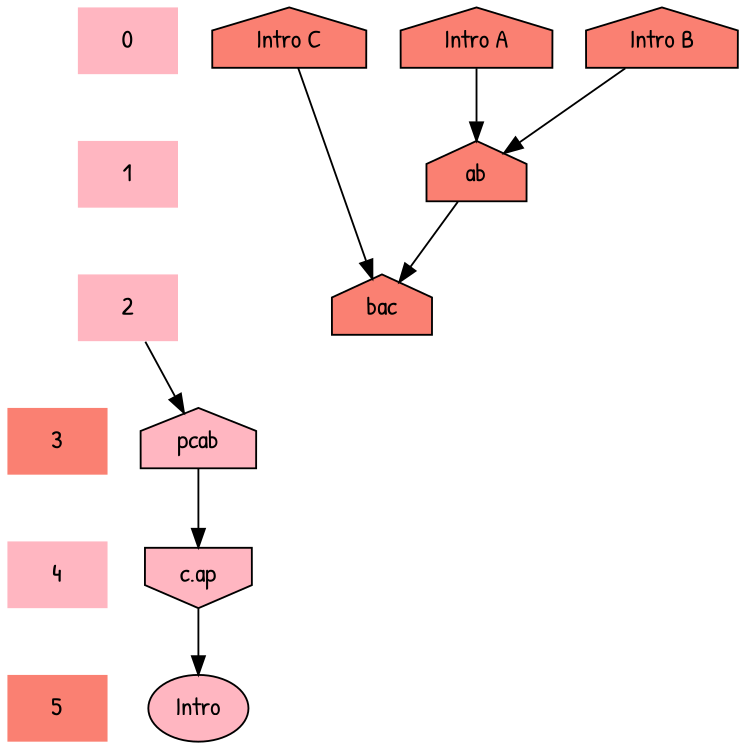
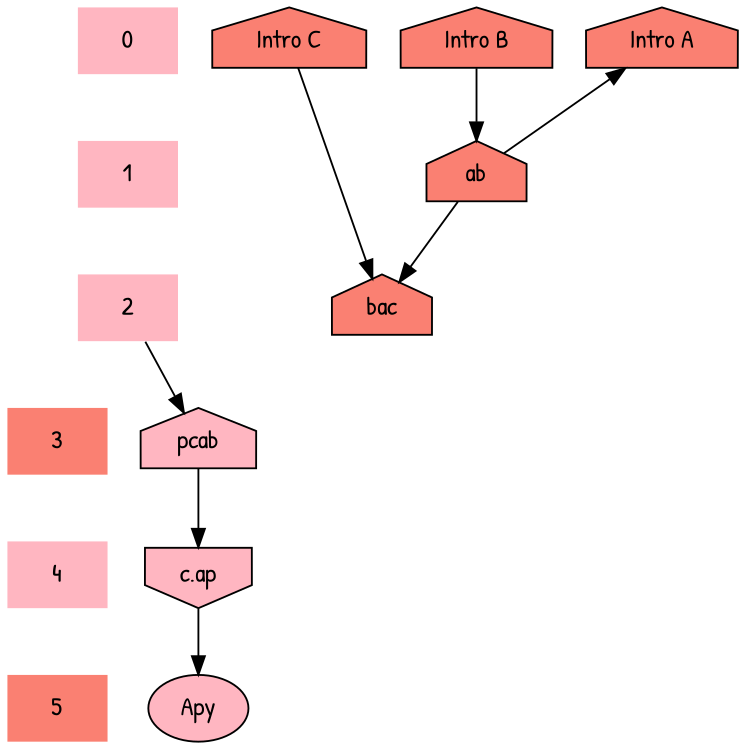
edge "Intro A" -> "ab": reversed
node "Intro": label "Intro" -> "Apy"
